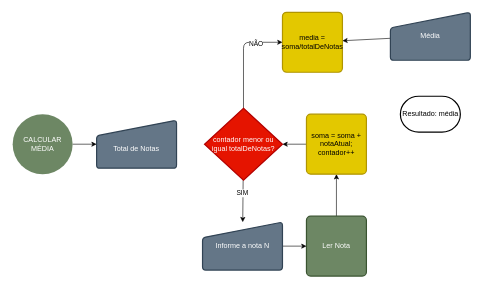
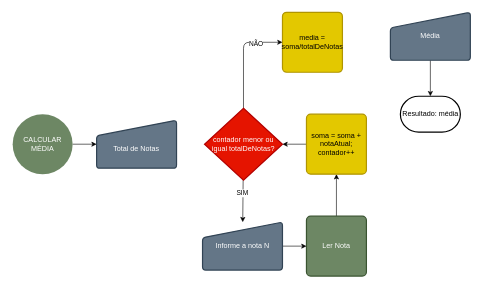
edge "Média" -> "media = soma/totalDeNotas": now "Média" -> "Resultado: média"
